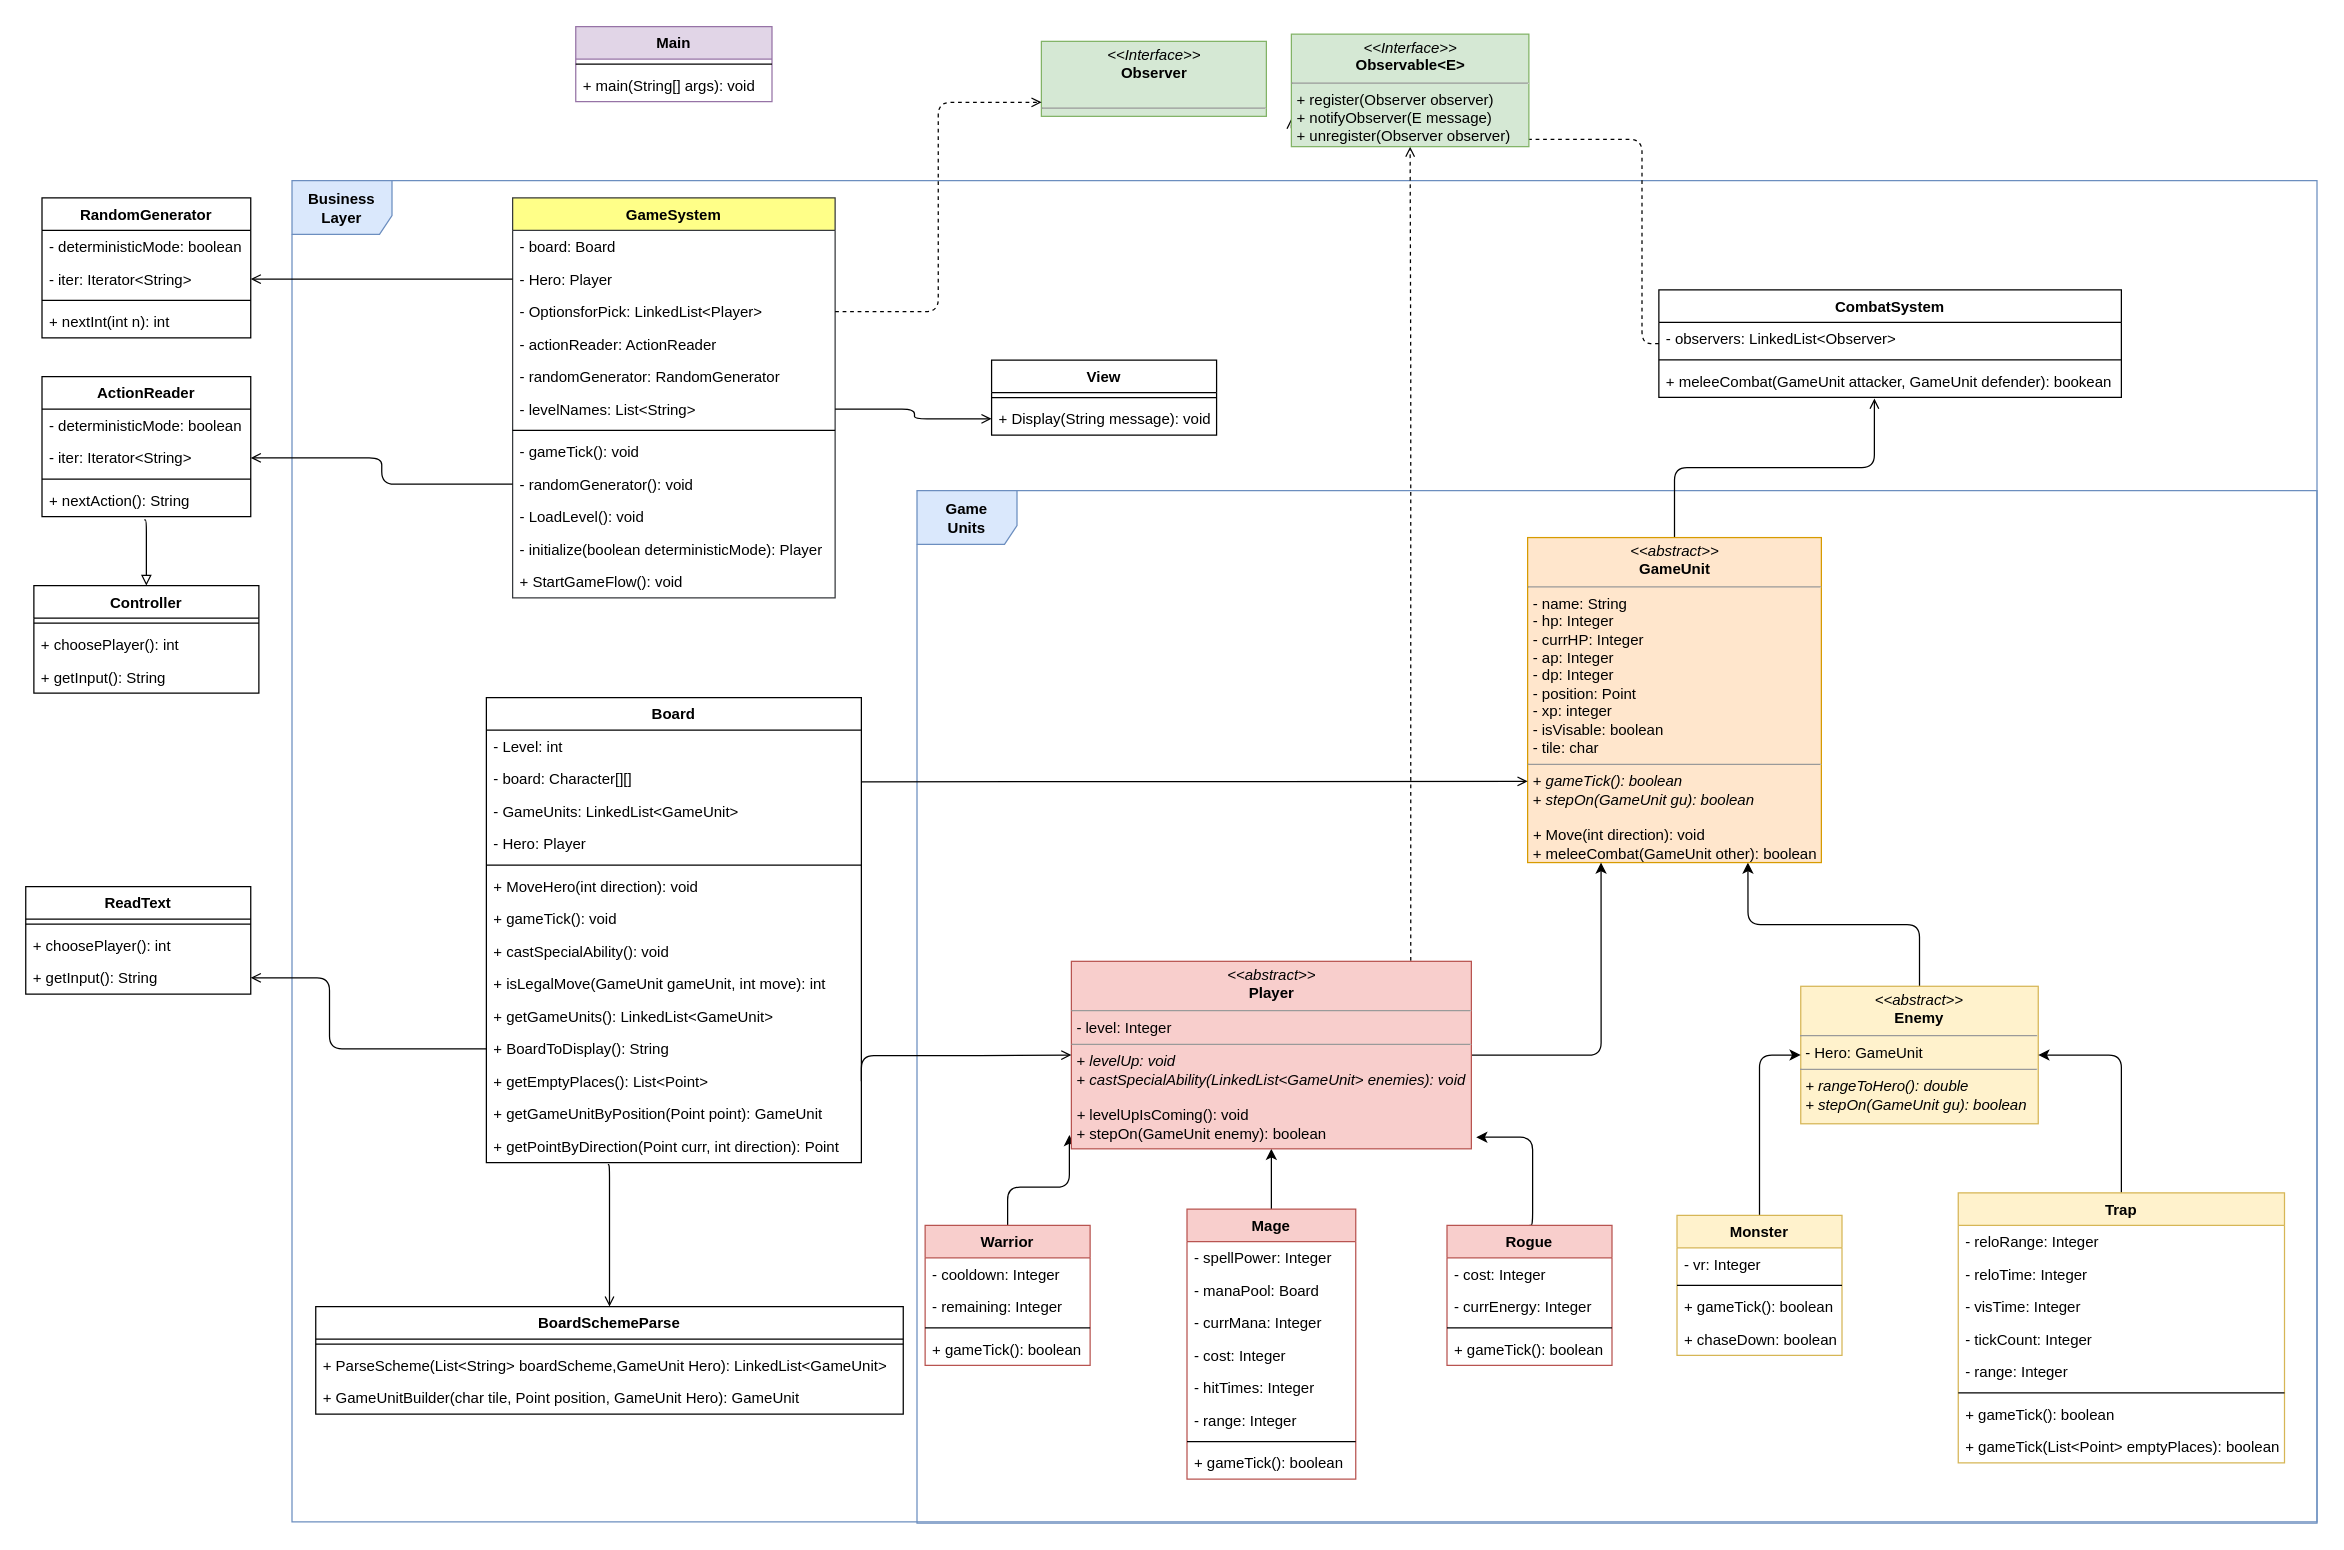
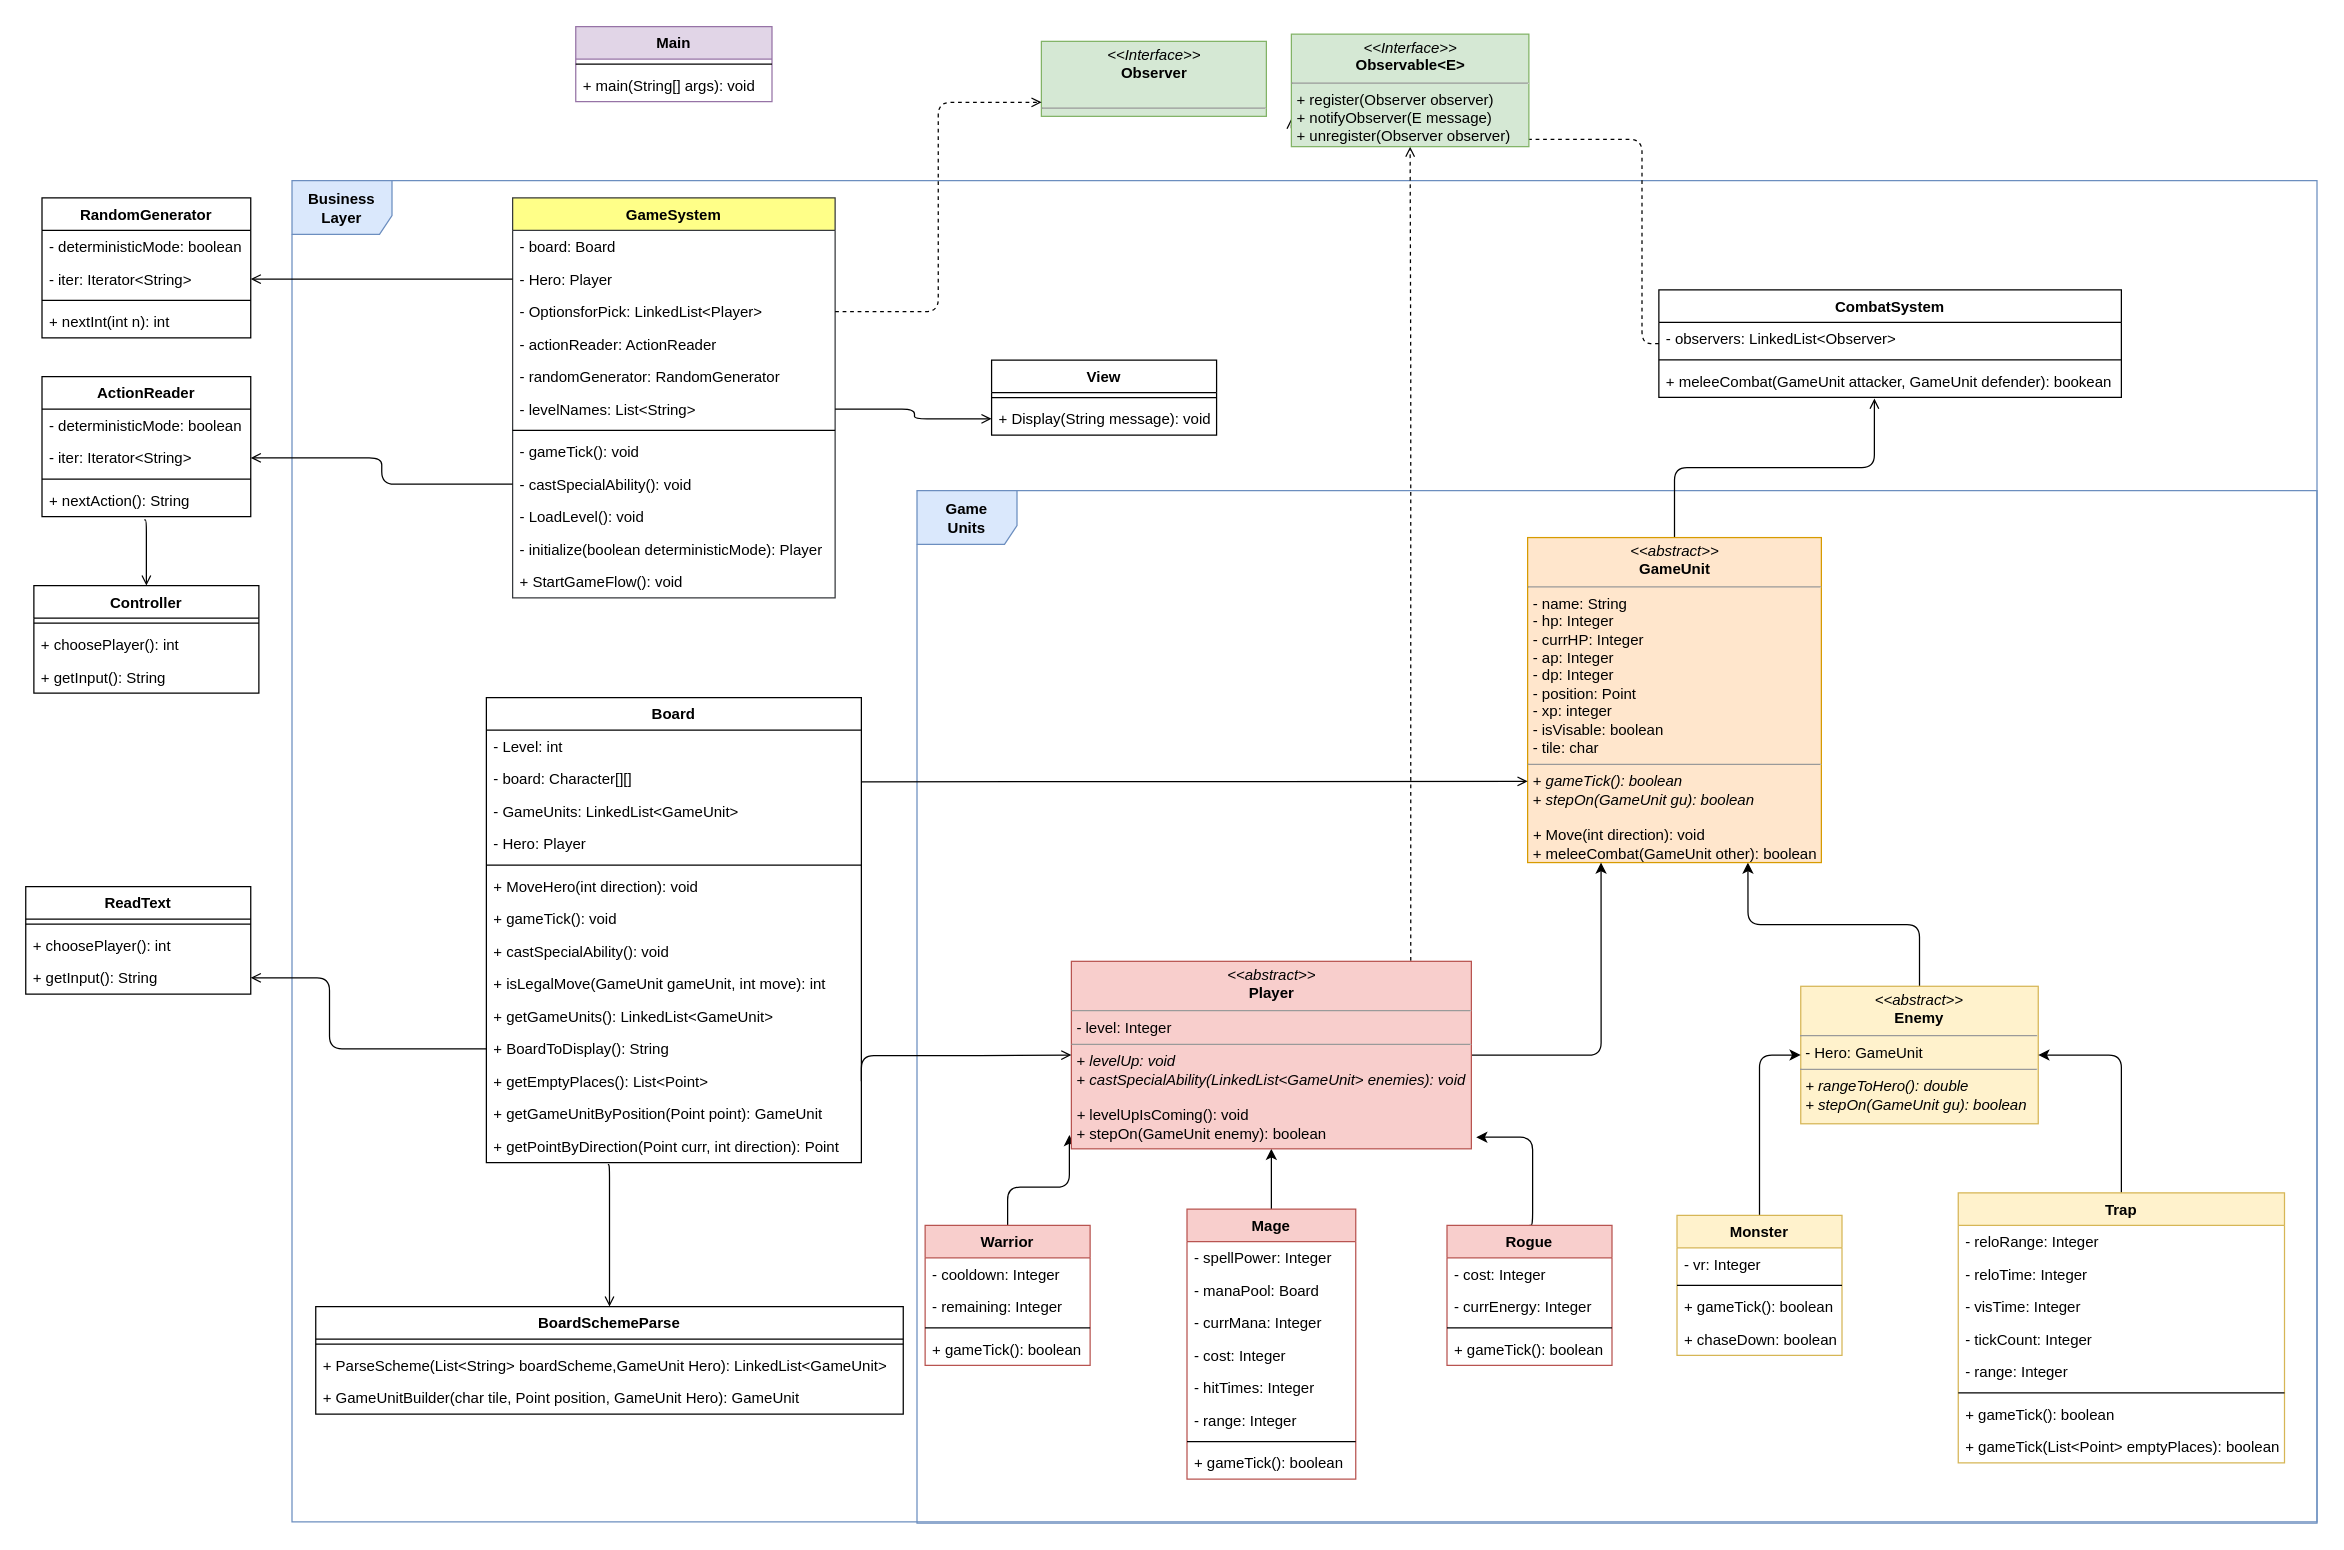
node "- randomGenerator(): void": label "- randomGenerator(): void" -> "- castSpecialAbility(): void"
edge "+ nextAction(): String" -> "Controller": arrowhead block -> open
